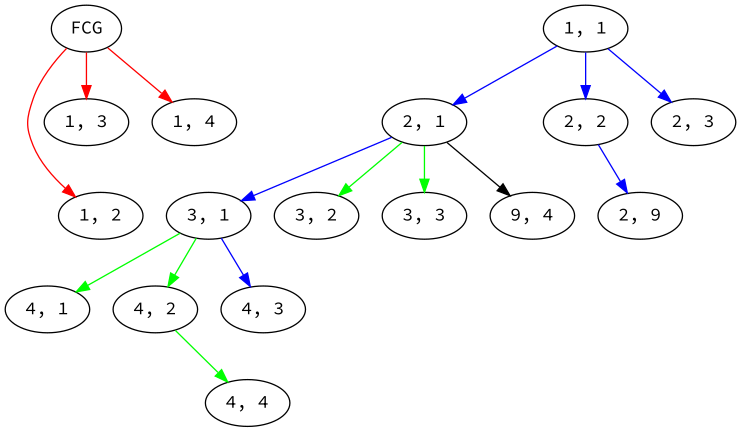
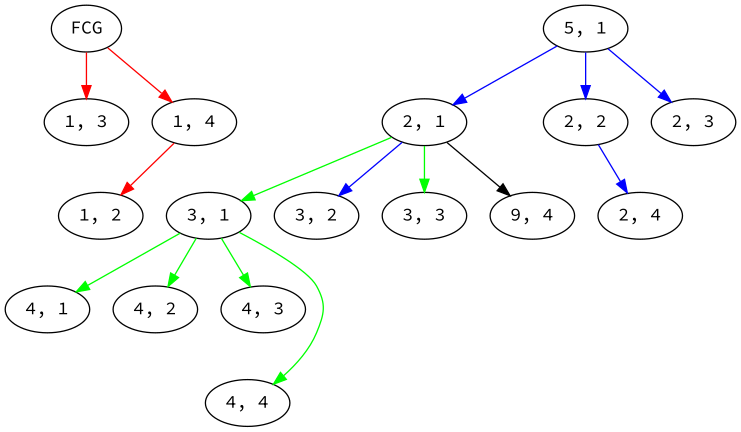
node "1, 1": label "1, 1" -> "5, 1"
edge "FCG" -> "1, 2": now "1, 4" -> "1, 2"
edge "2, 1" -> "3, 2": color green -> blue
edge "2, 1" -> "3, 1": color blue -> green
node "2, 9": label "2, 9" -> "2, 4"
edge "3, 1" -> "4, 3": color blue -> green
edge "4, 2" -> "4, 4": now "3, 1" -> "4, 4"
